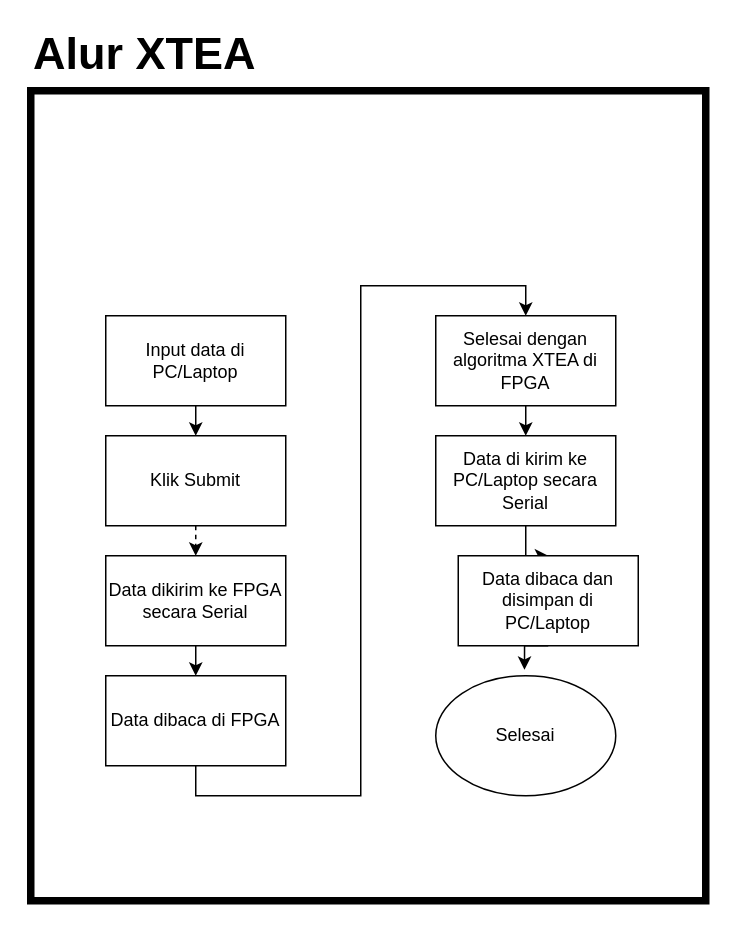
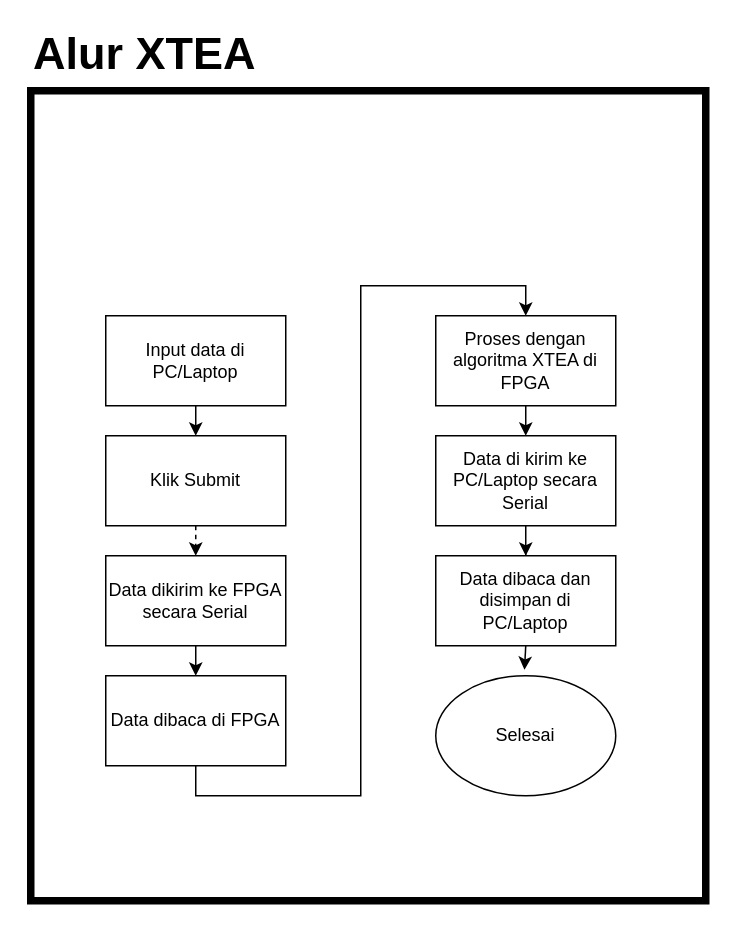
node "Selesai dengan algoritma XTEA di FPGA": label "Selesai dengan algoritma XTEA di FPGA" -> "Proses dengan algoritma XTEA di FPGA"
node "Data dibaca dan disimpan di PC/Laptop": moved (548, 601) -> (526, 601)
